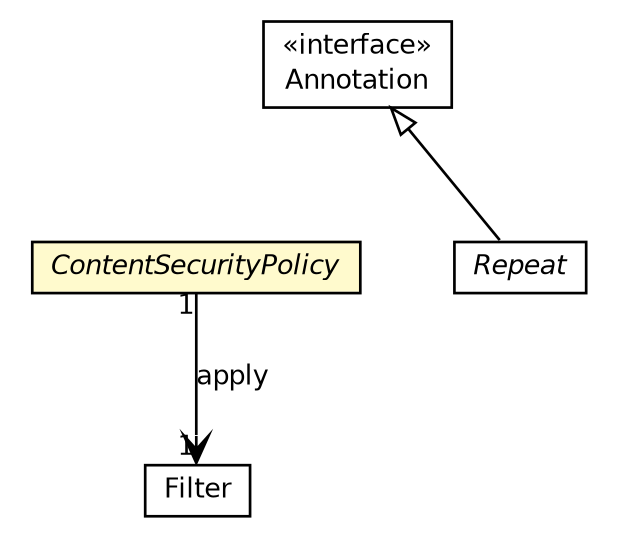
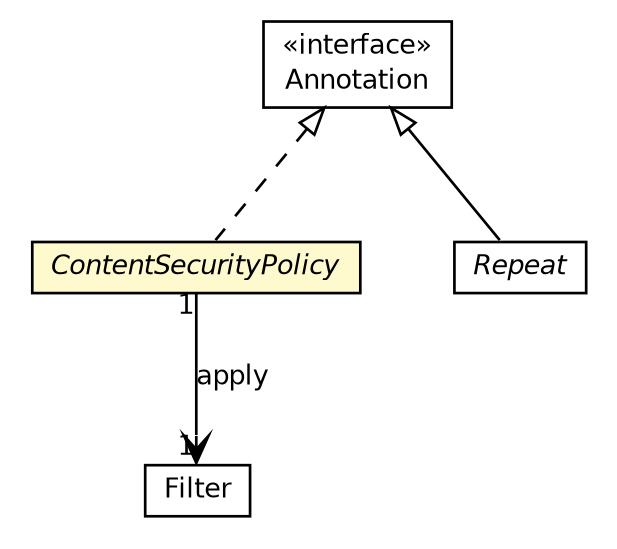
edge "ContentSecurityPolicy" -> "Annotation": added
